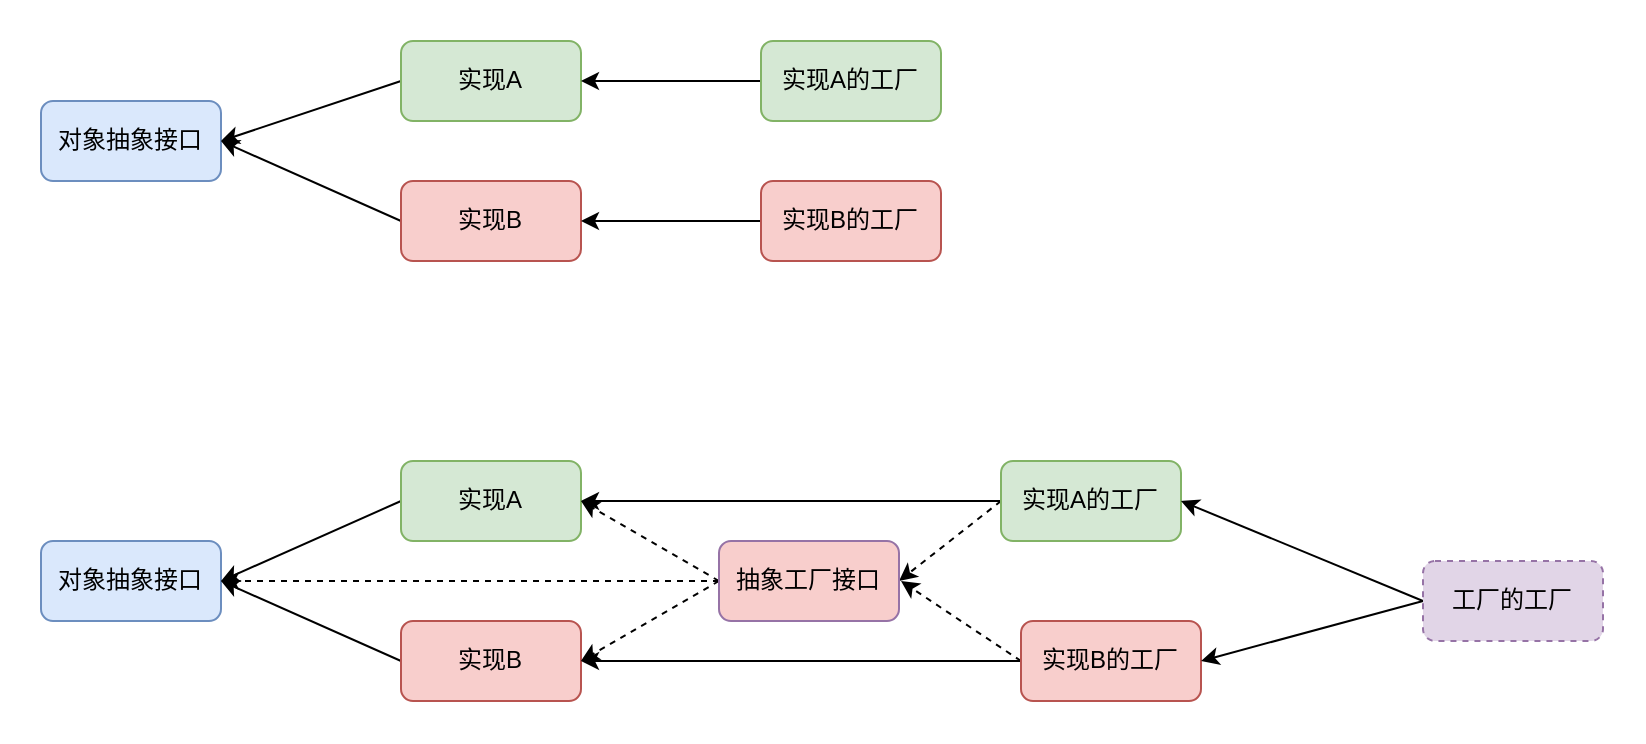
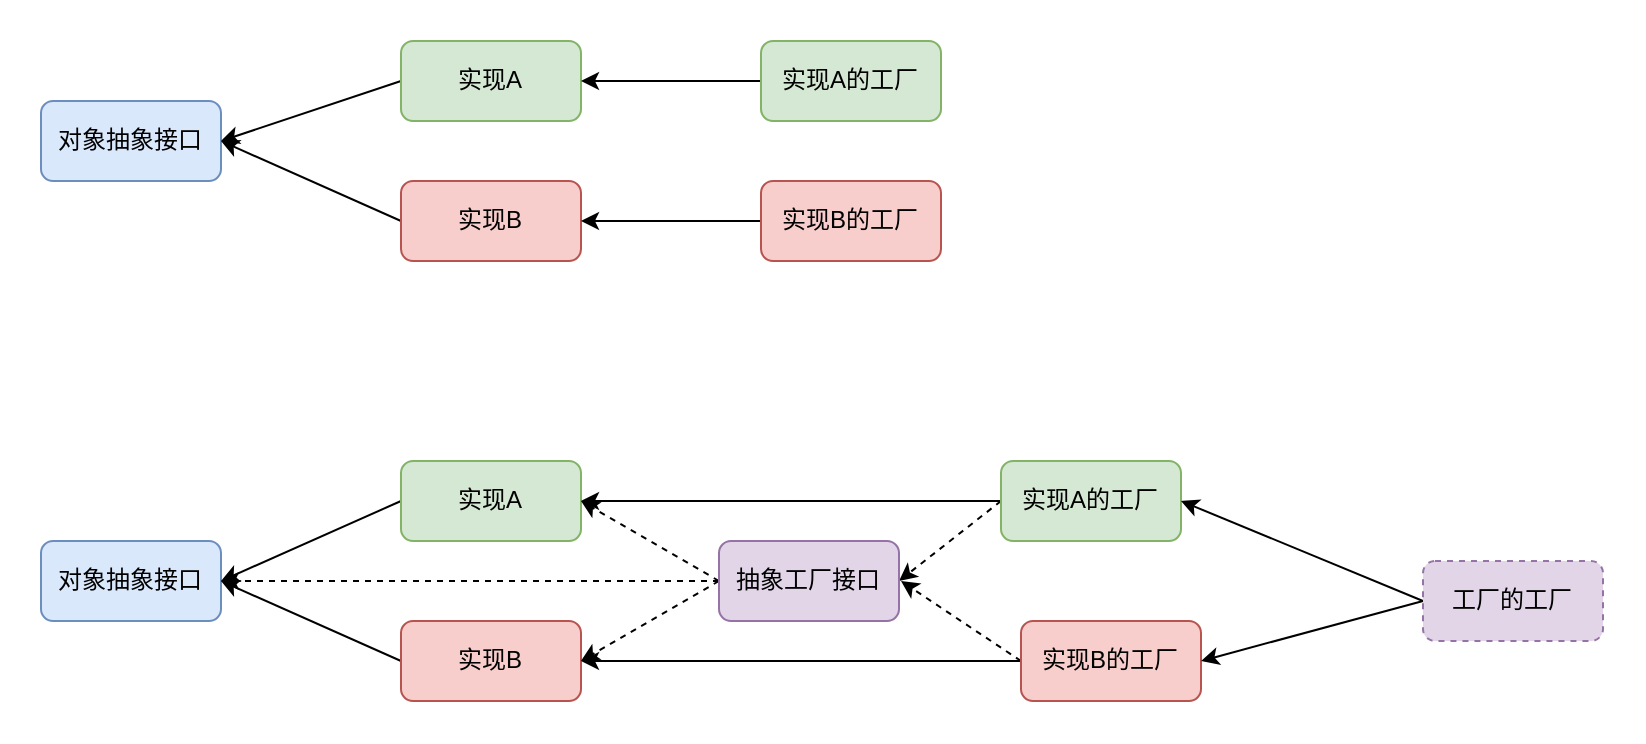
node "抽象工厂接口": fillcolor #f8cecc -> #e1d5e7
